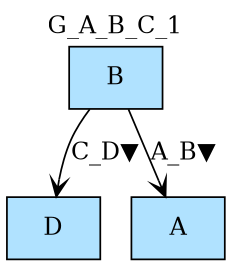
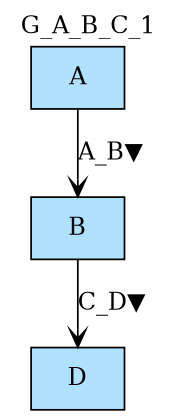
edge "B" -> "A": reversed
